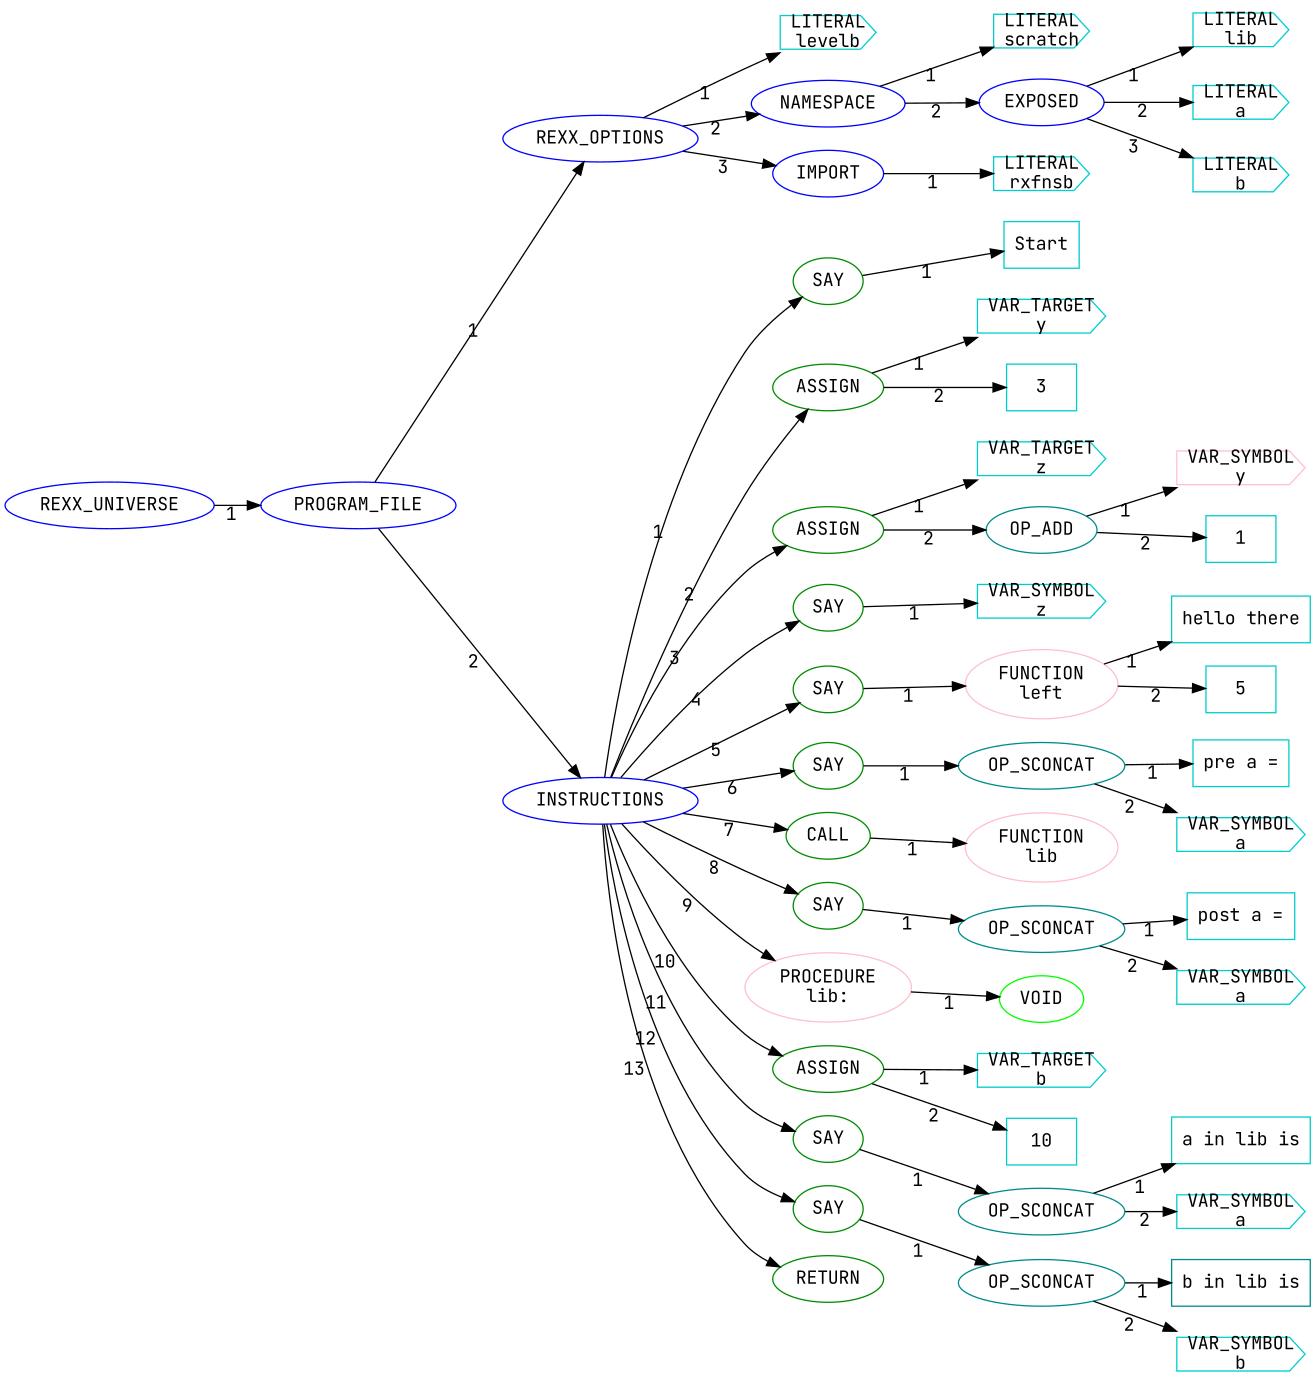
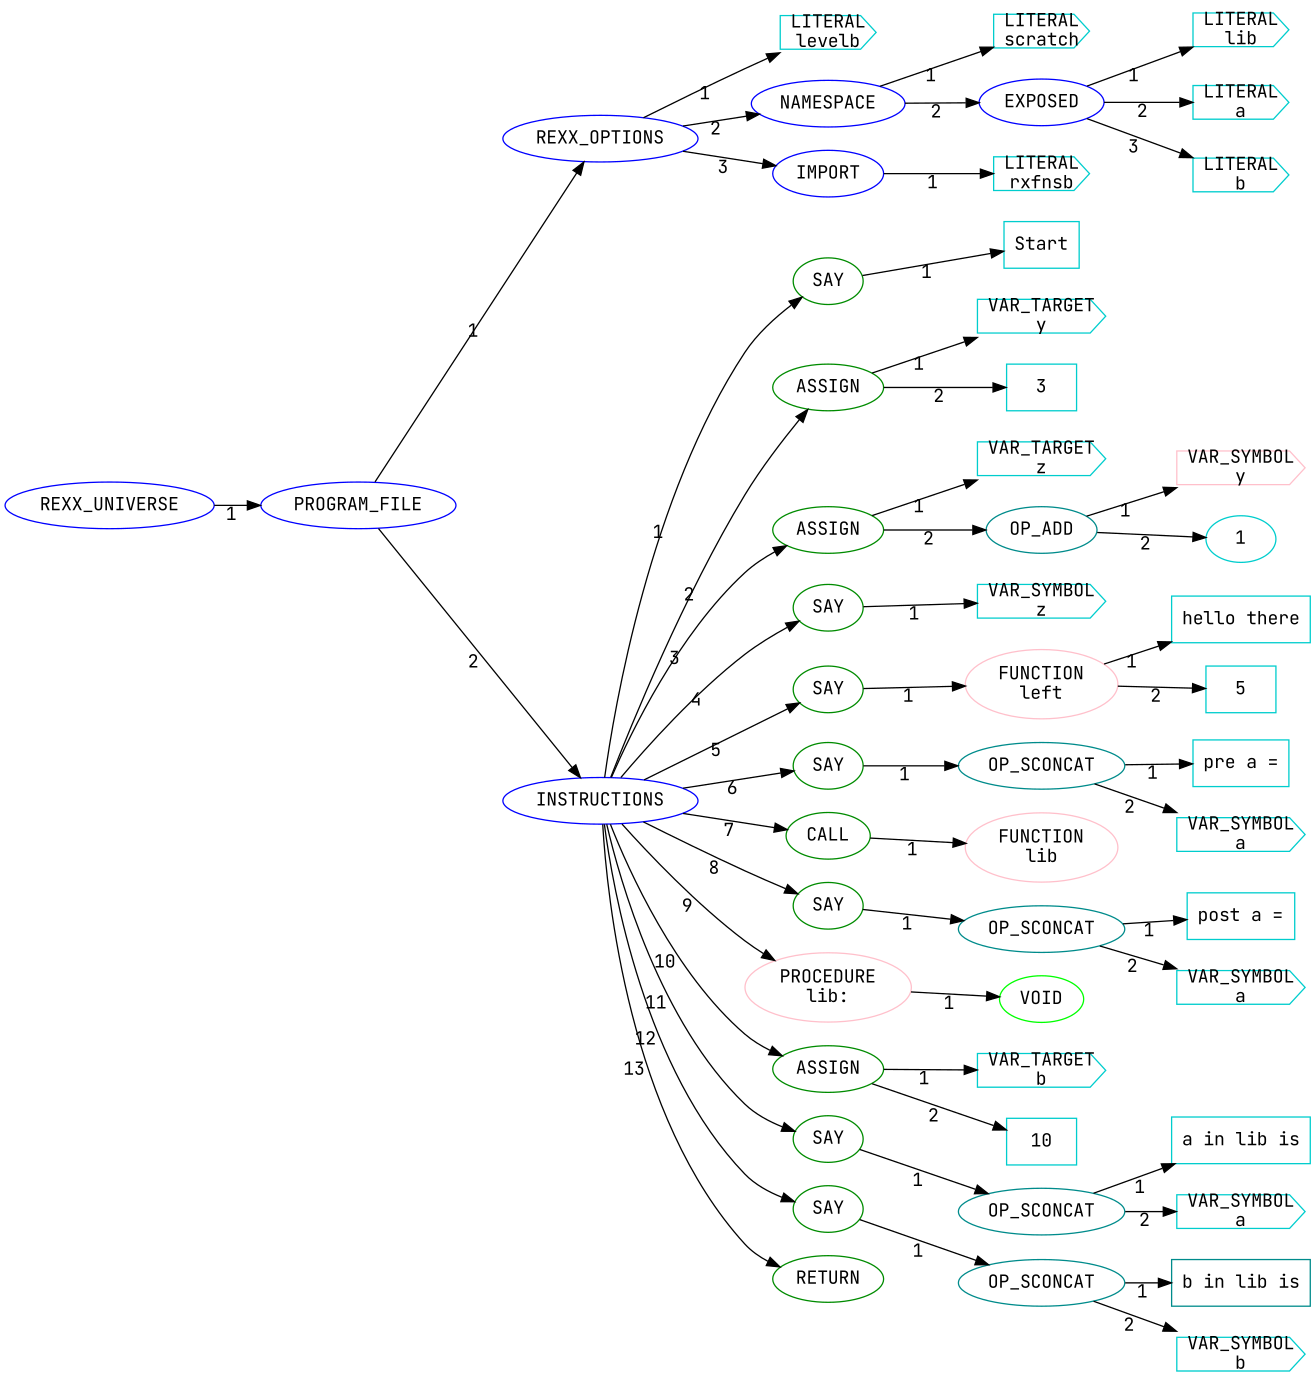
node "1": shape box -> ellipse
